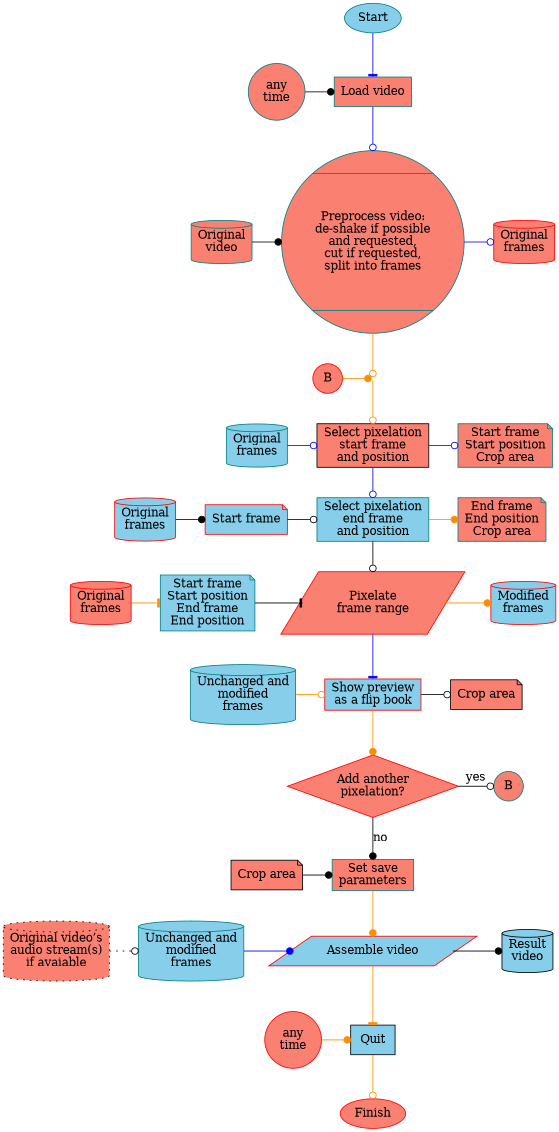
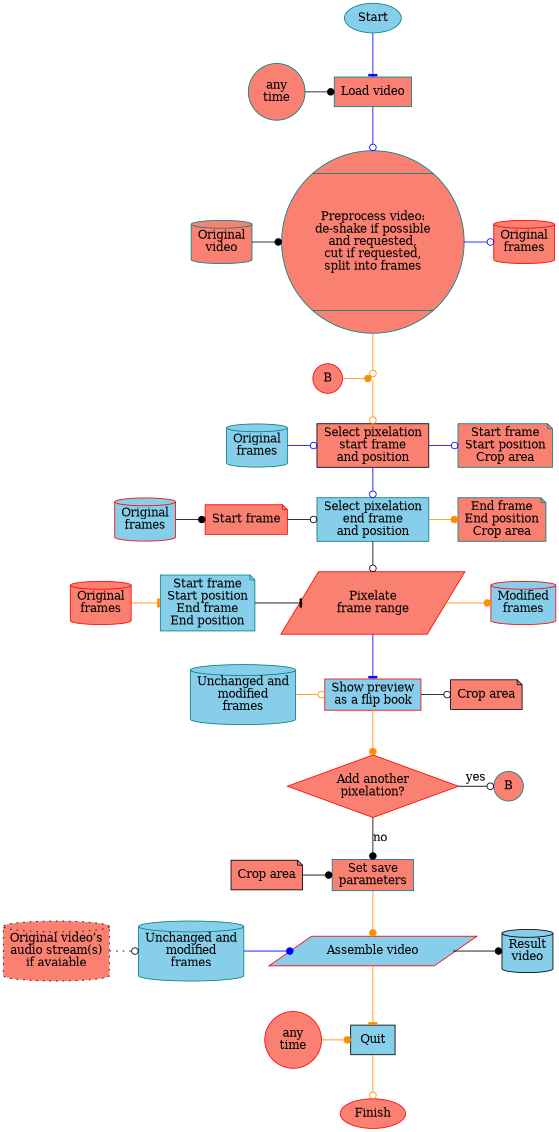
node "Start frame": fillcolor skyblue -> salmon
